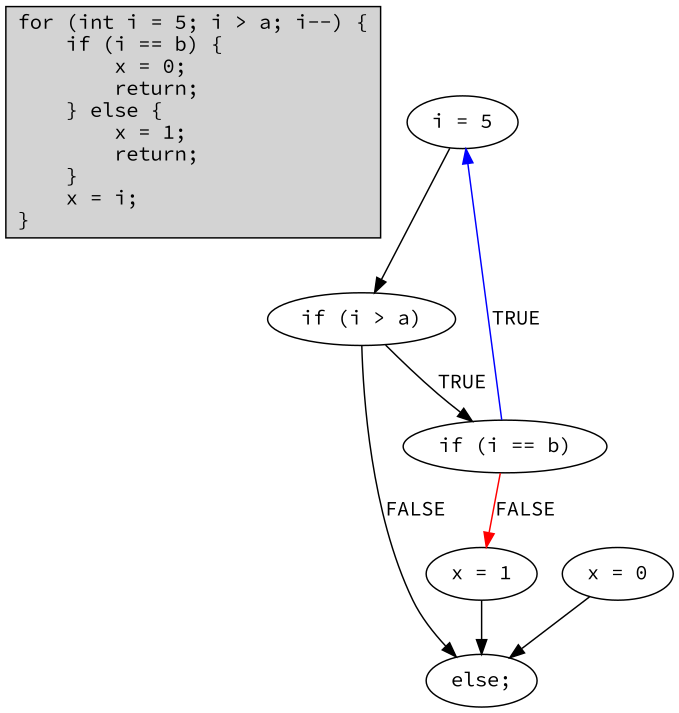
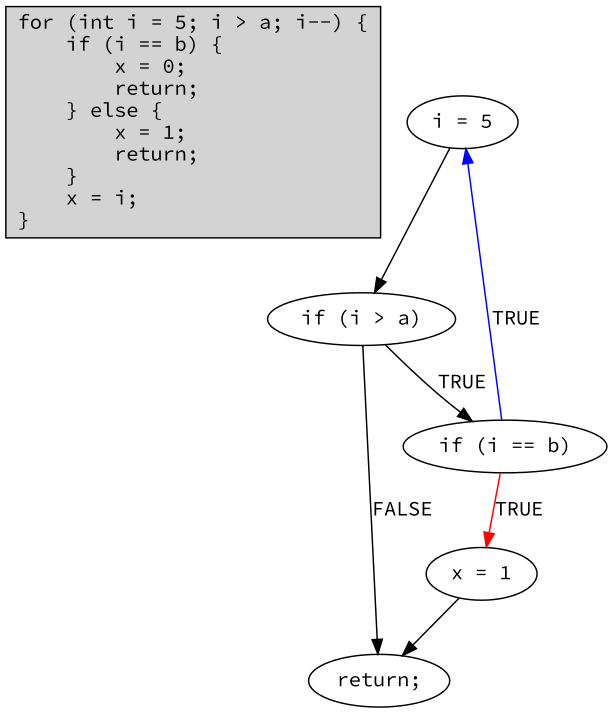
edge "if (i == b)" -> "x = 1": label "FALSE" -> "TRUE"
node "x = 0": removed
node "else;": label "else;" -> "return;"
